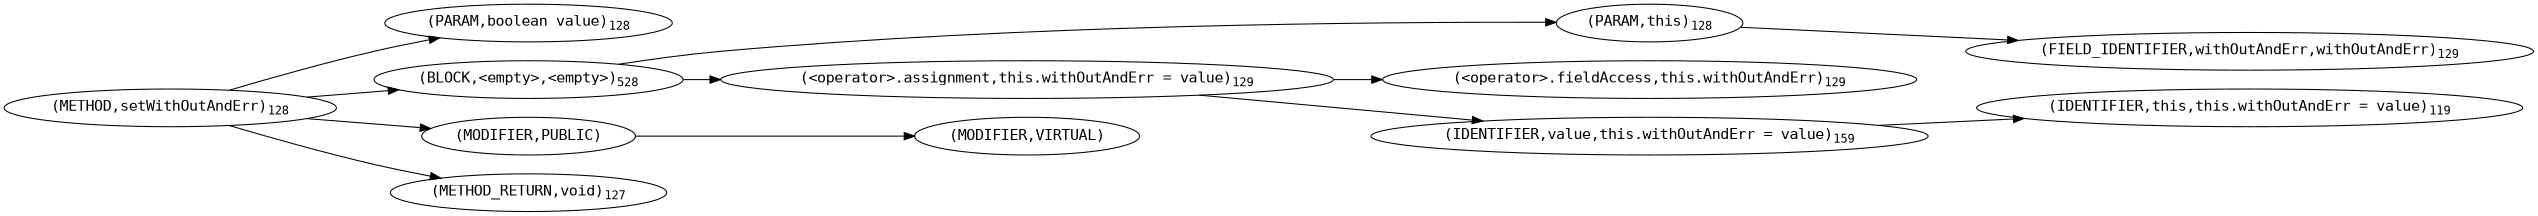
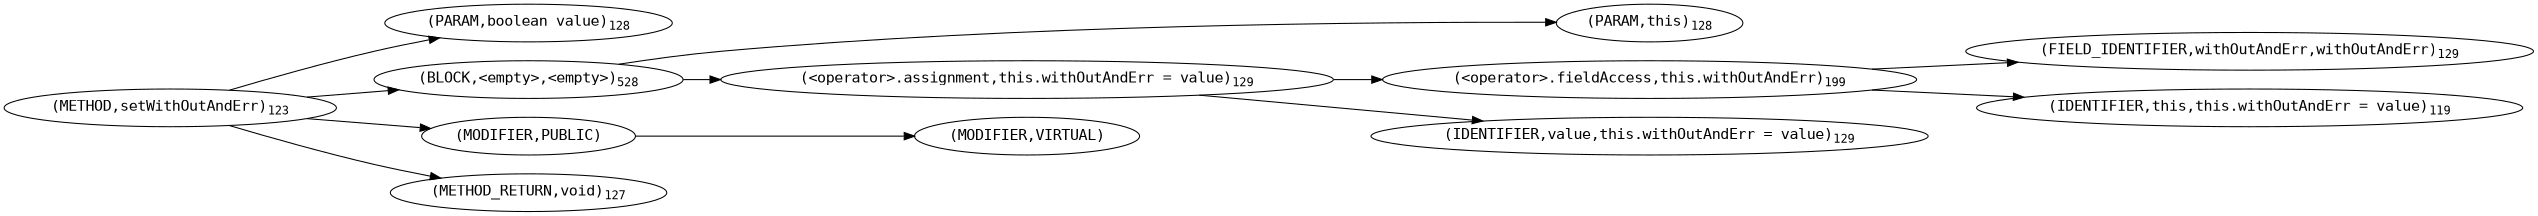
edge "(PARAM,this)" -> "(FIELD_IDENTIFIER,withOutAndErr,withOutAndErr)": now "(<operator>.fieldAccess,this.withOutAndErr)" -> "(FIELD_IDENTIFIER,withOutAndErr,withOutAndErr)"
node "(<operator>.fieldAccess,this.withOutAndErr)": text "129" -> "199"
node "(METHOD,setWithOutAndErr)": text "128" -> "123"
edge "(IDENTIFIER,value,this.withOutAndErr = value)" -> "(IDENTIFIER,this,this.withOutAndErr = value)": now "(<operator>.fieldAccess,this.withOutAndErr)" -> "(IDENTIFIER,this,this.withOutAndErr = value)"
node "(IDENTIFIER,value,this.withOutAndErr = value)": text "159" -> "129"
